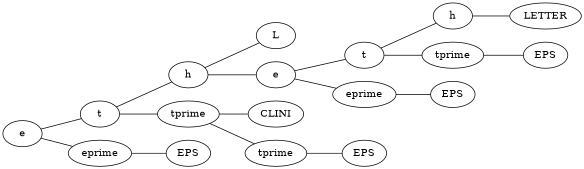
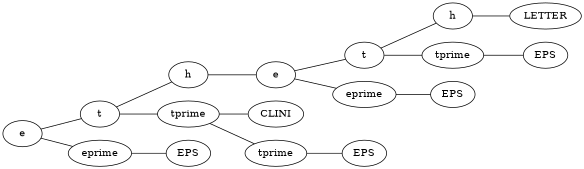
node "L": removed
